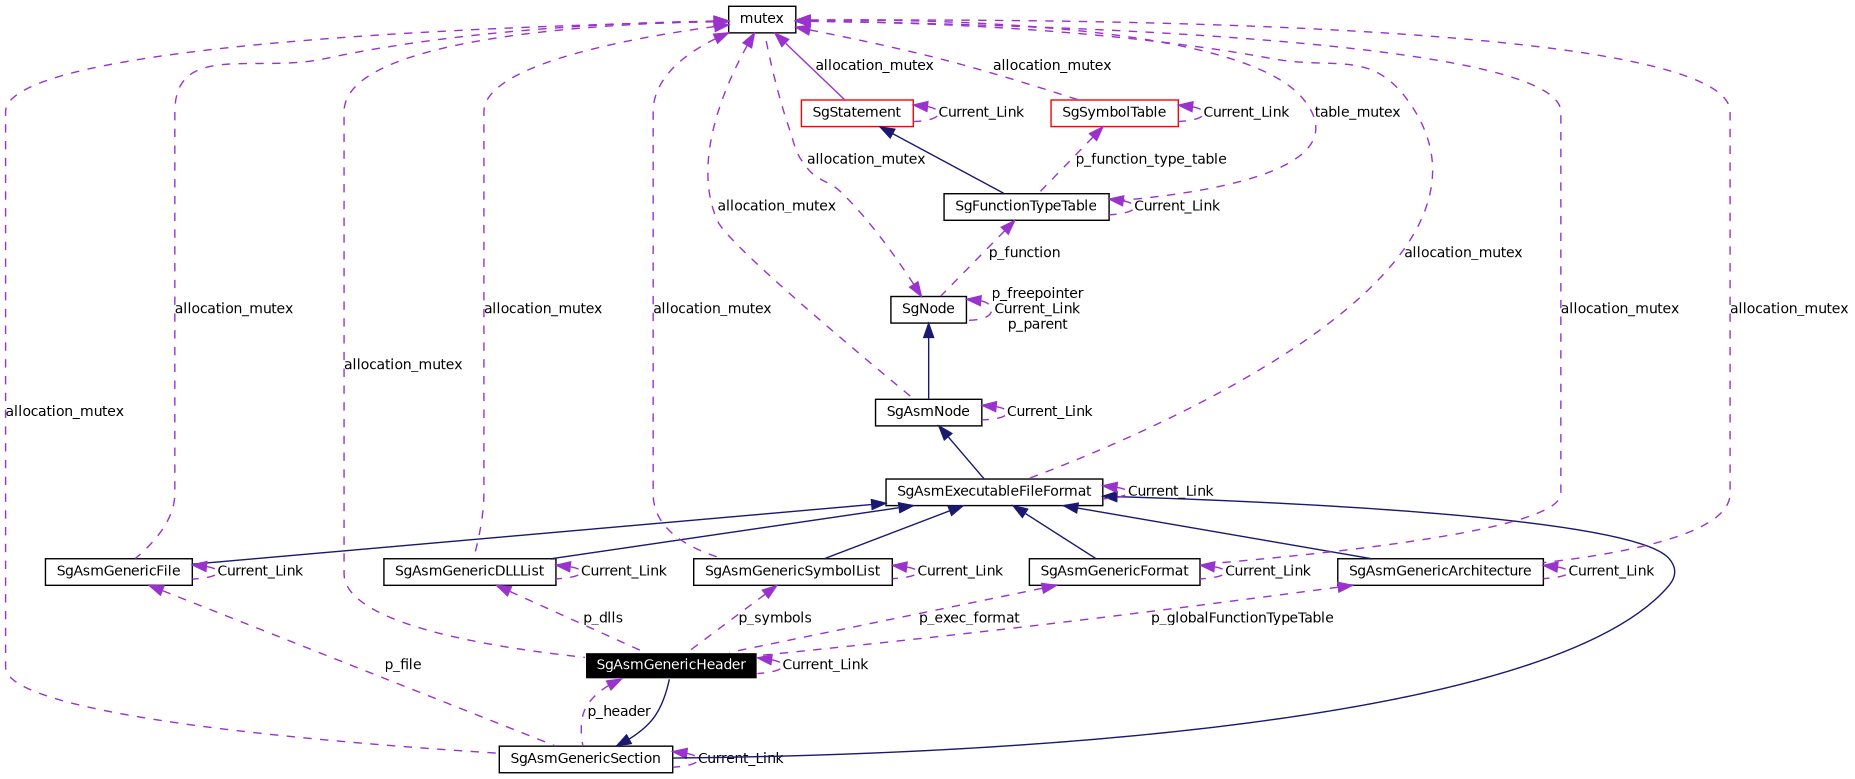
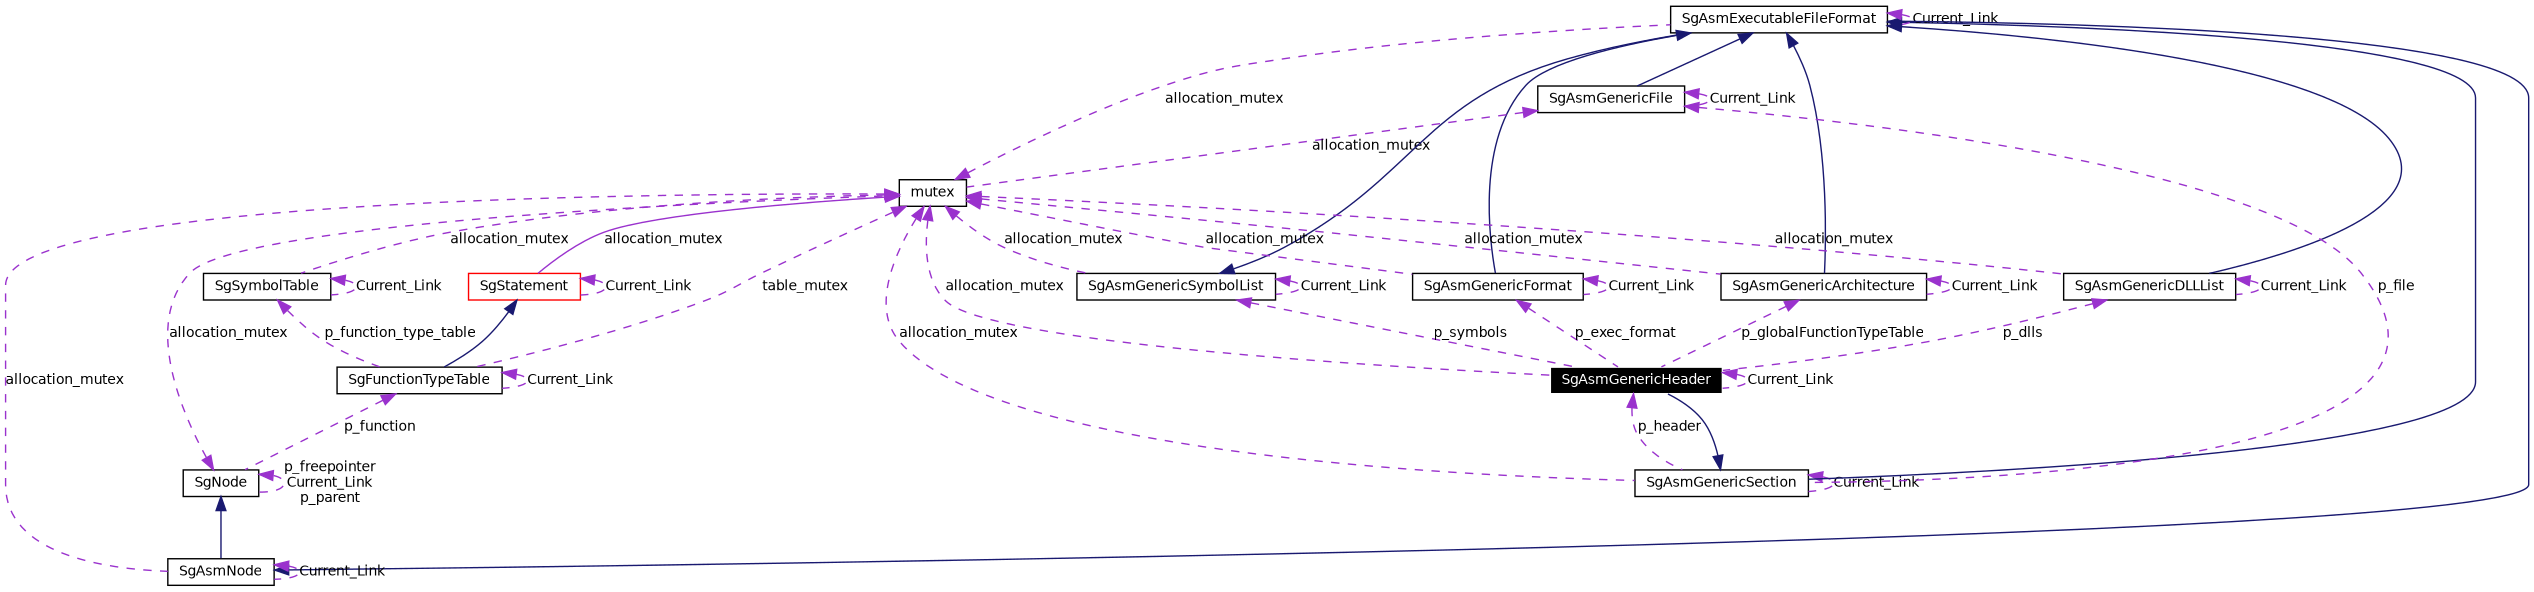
edge "SgAsmGenericFile" -> "mutex": reversed
node "SgSymbolTable": color red -> black
edge "SgAsmGenericSymbolList" -> "SgAsmExecutableFileFormat": reversed
